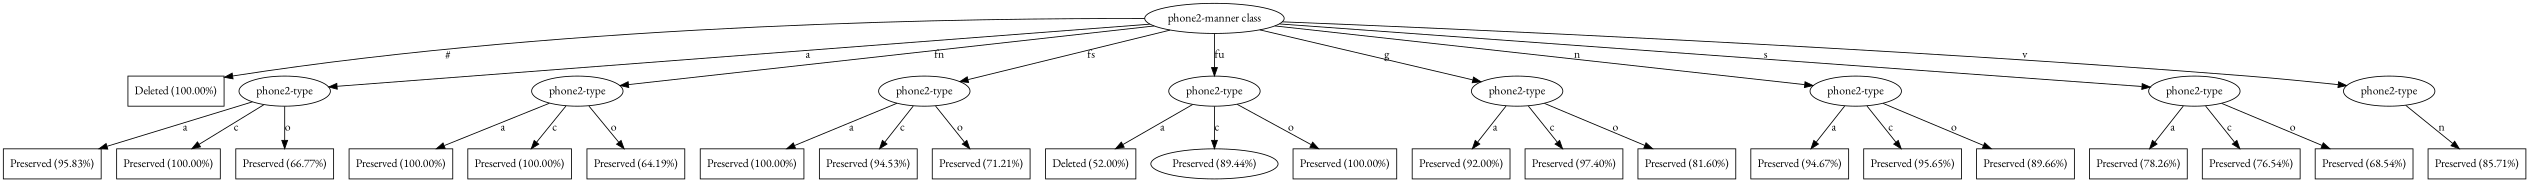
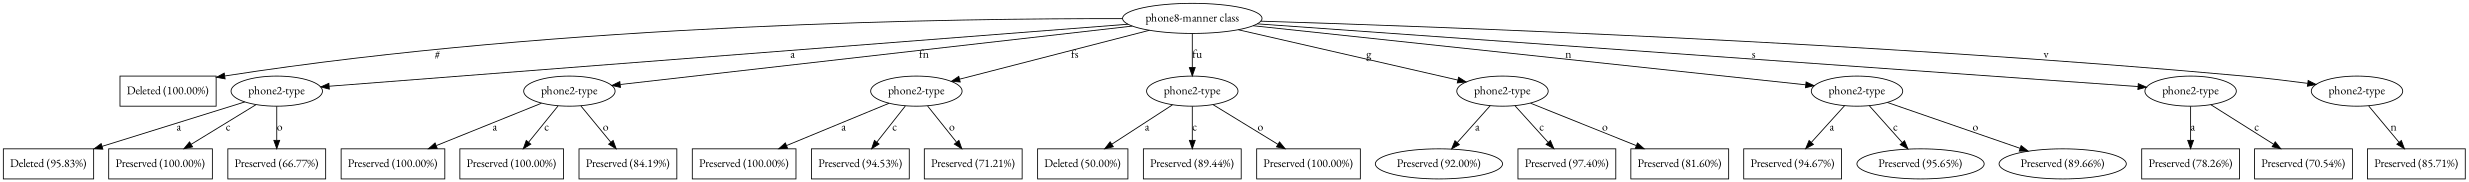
node "phone2-manner class": label "phone2-manner class" -> "phone8-manner class"
node "Preserved (95.83%)": label "Preserved (95.83%)" -> "Deleted (95.83%)"
node "Preserved (64.19%)": label "Preserved (64.19%)" -> "Preserved (84.19%)"
node "Deleted (52.00%)": label "Deleted (52.00%)" -> "Deleted (50.00%)"
node "Preserved (89.44%)": shape ellipse -> box
node "Preserved (92.00%)": shape box -> ellipse
node "Preserved (95.65%)": shape box -> ellipse
node "Preserved (89.66%)": shape box -> ellipse
node "Preserved (76.54%)": label "Preserved (76.54%)" -> "Preserved (70.54%)"
node "Preserved (68.54%)": removed
